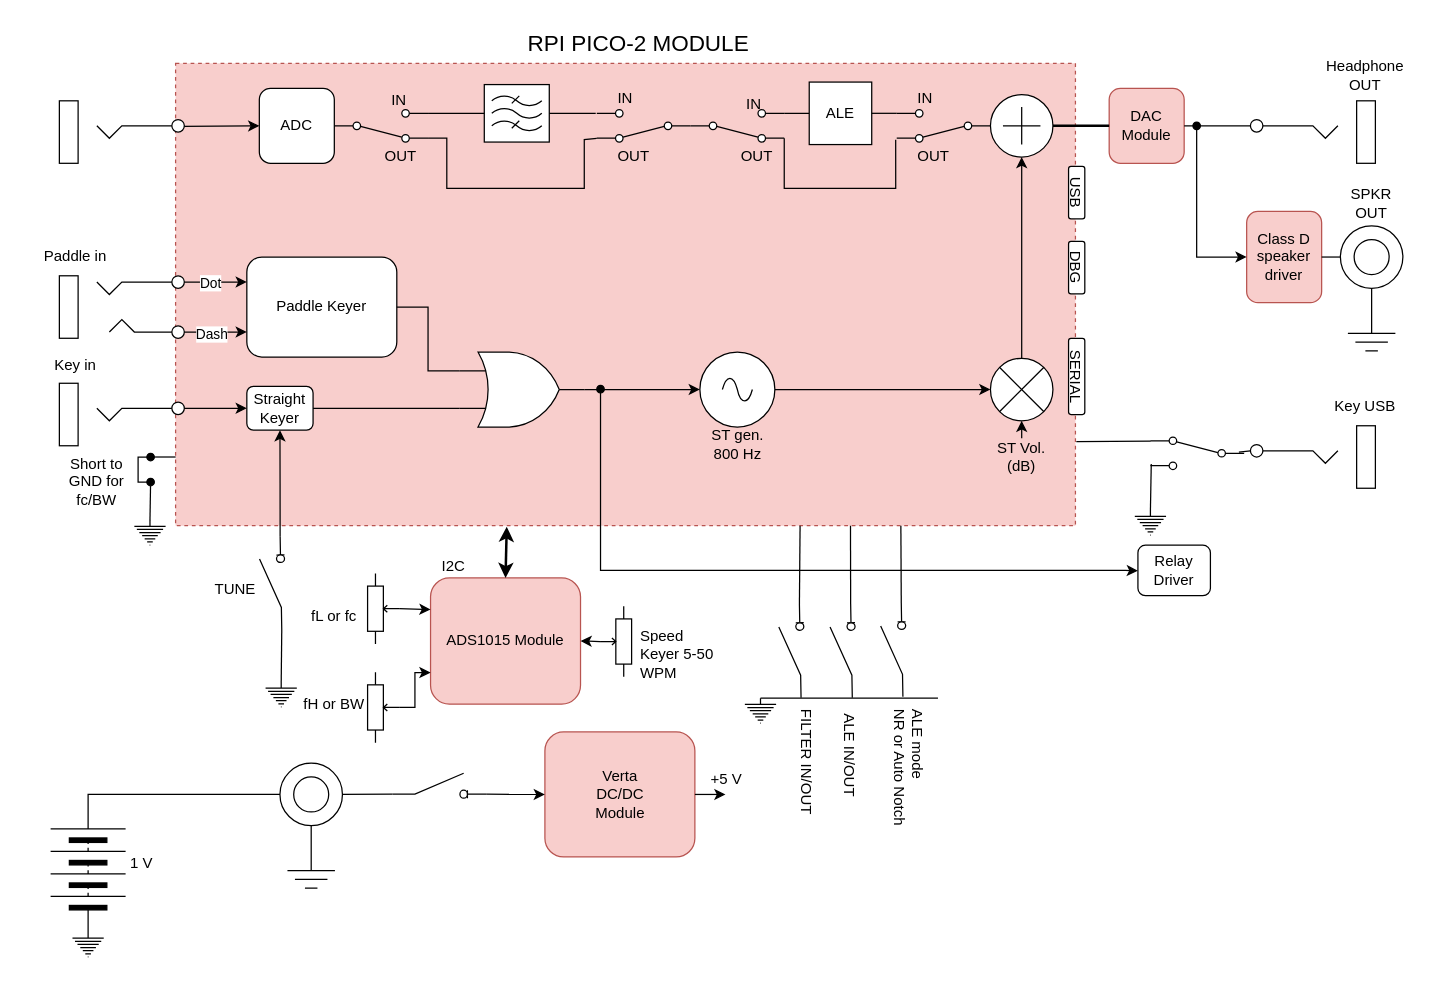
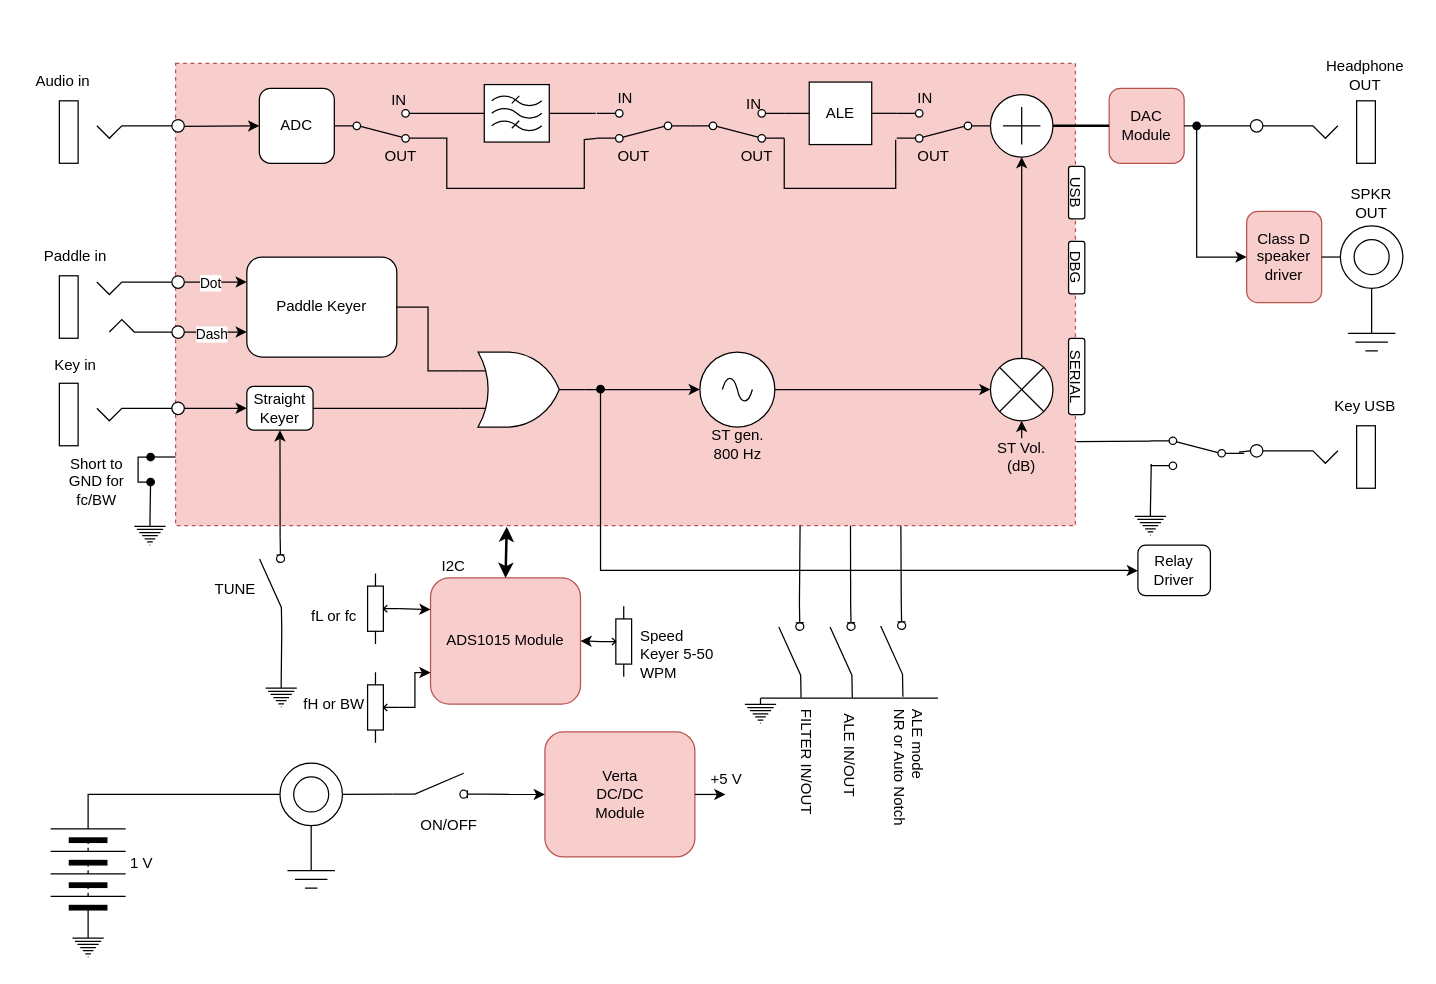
node "RPI PICO-2 MODULE": removed
node "Audio in": added
node "ON/OFF": added
